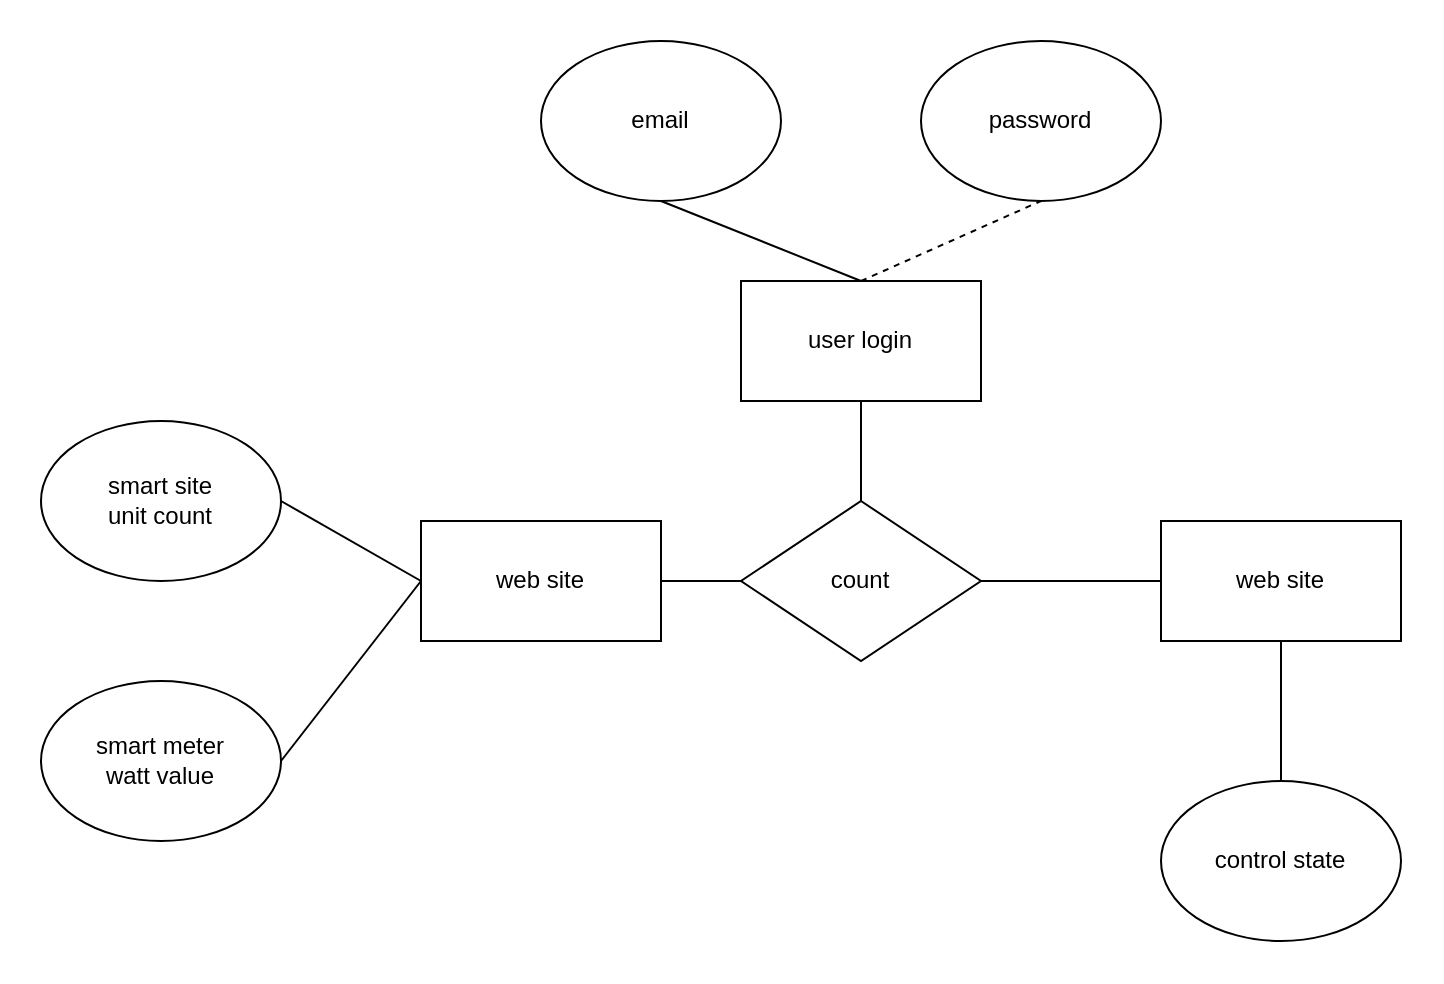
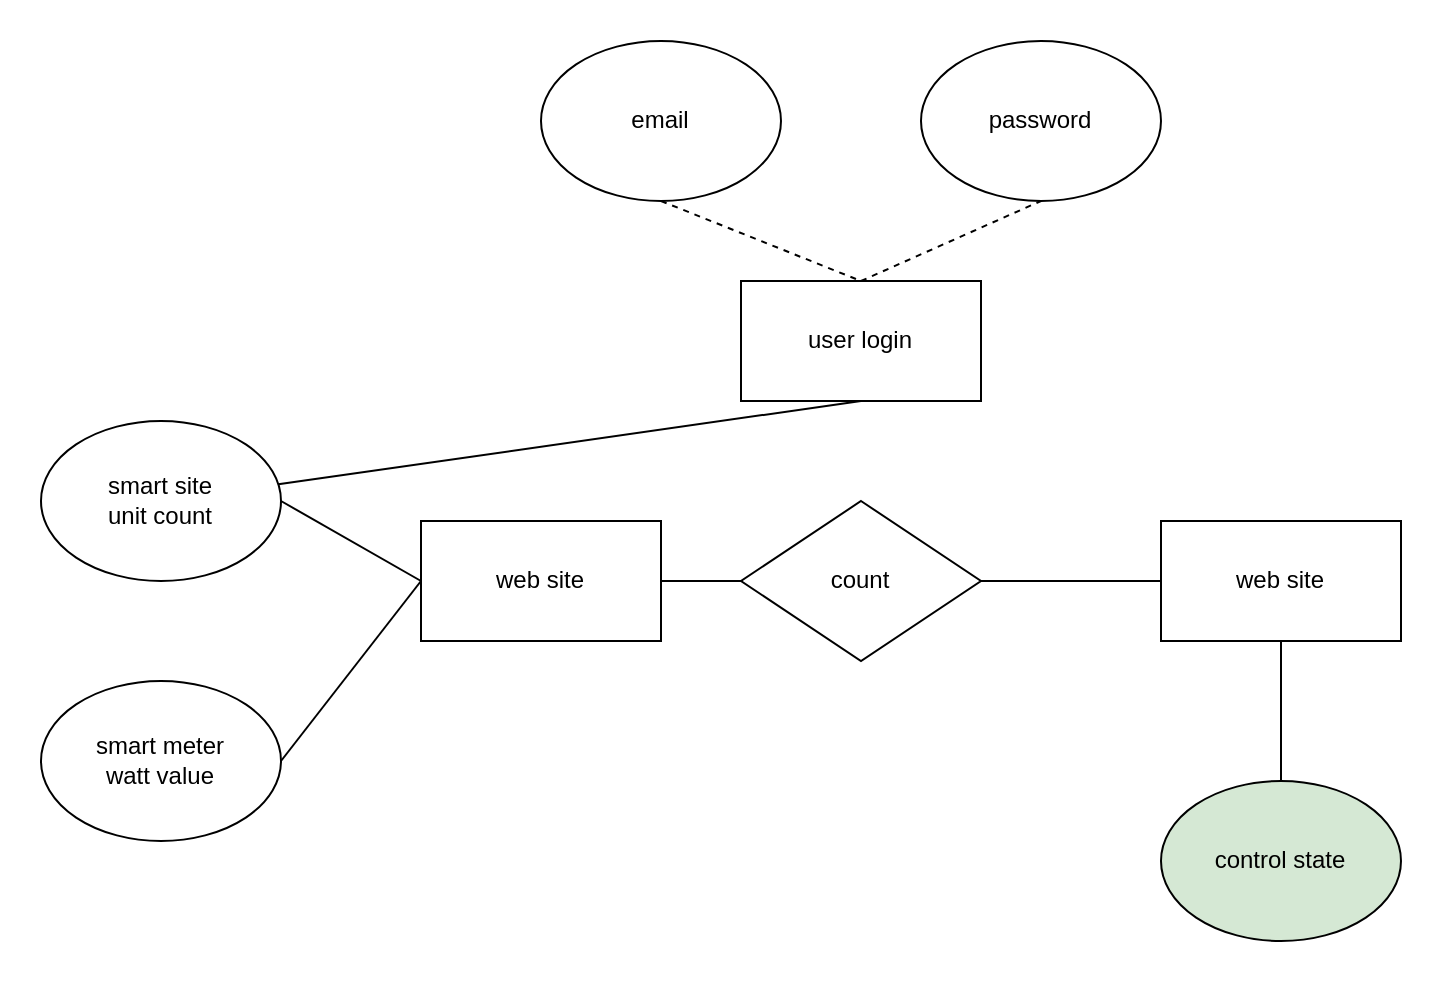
edge "email" -- "user login": style solid -> dashed
edge "user login" -- "count": now "user login" -- "smart site unit count"
node "control state": fillcolor #ffffff -> #d5e8d4
